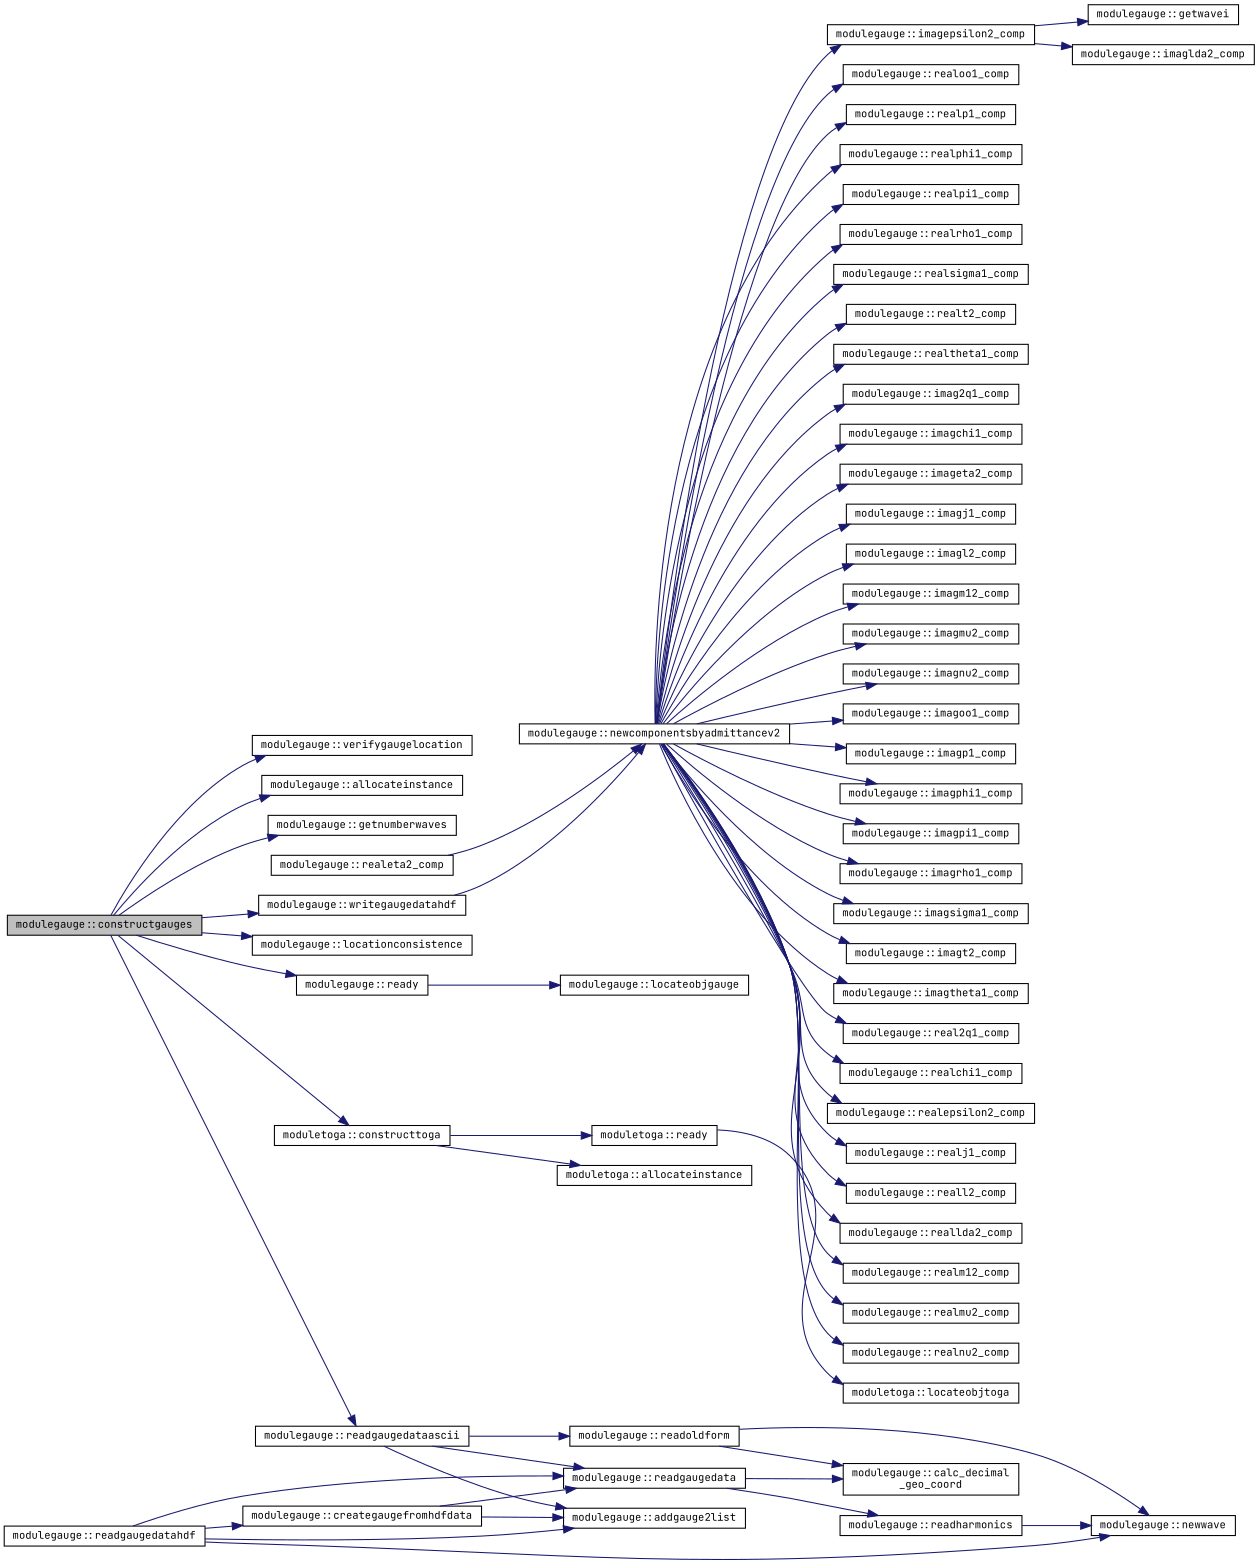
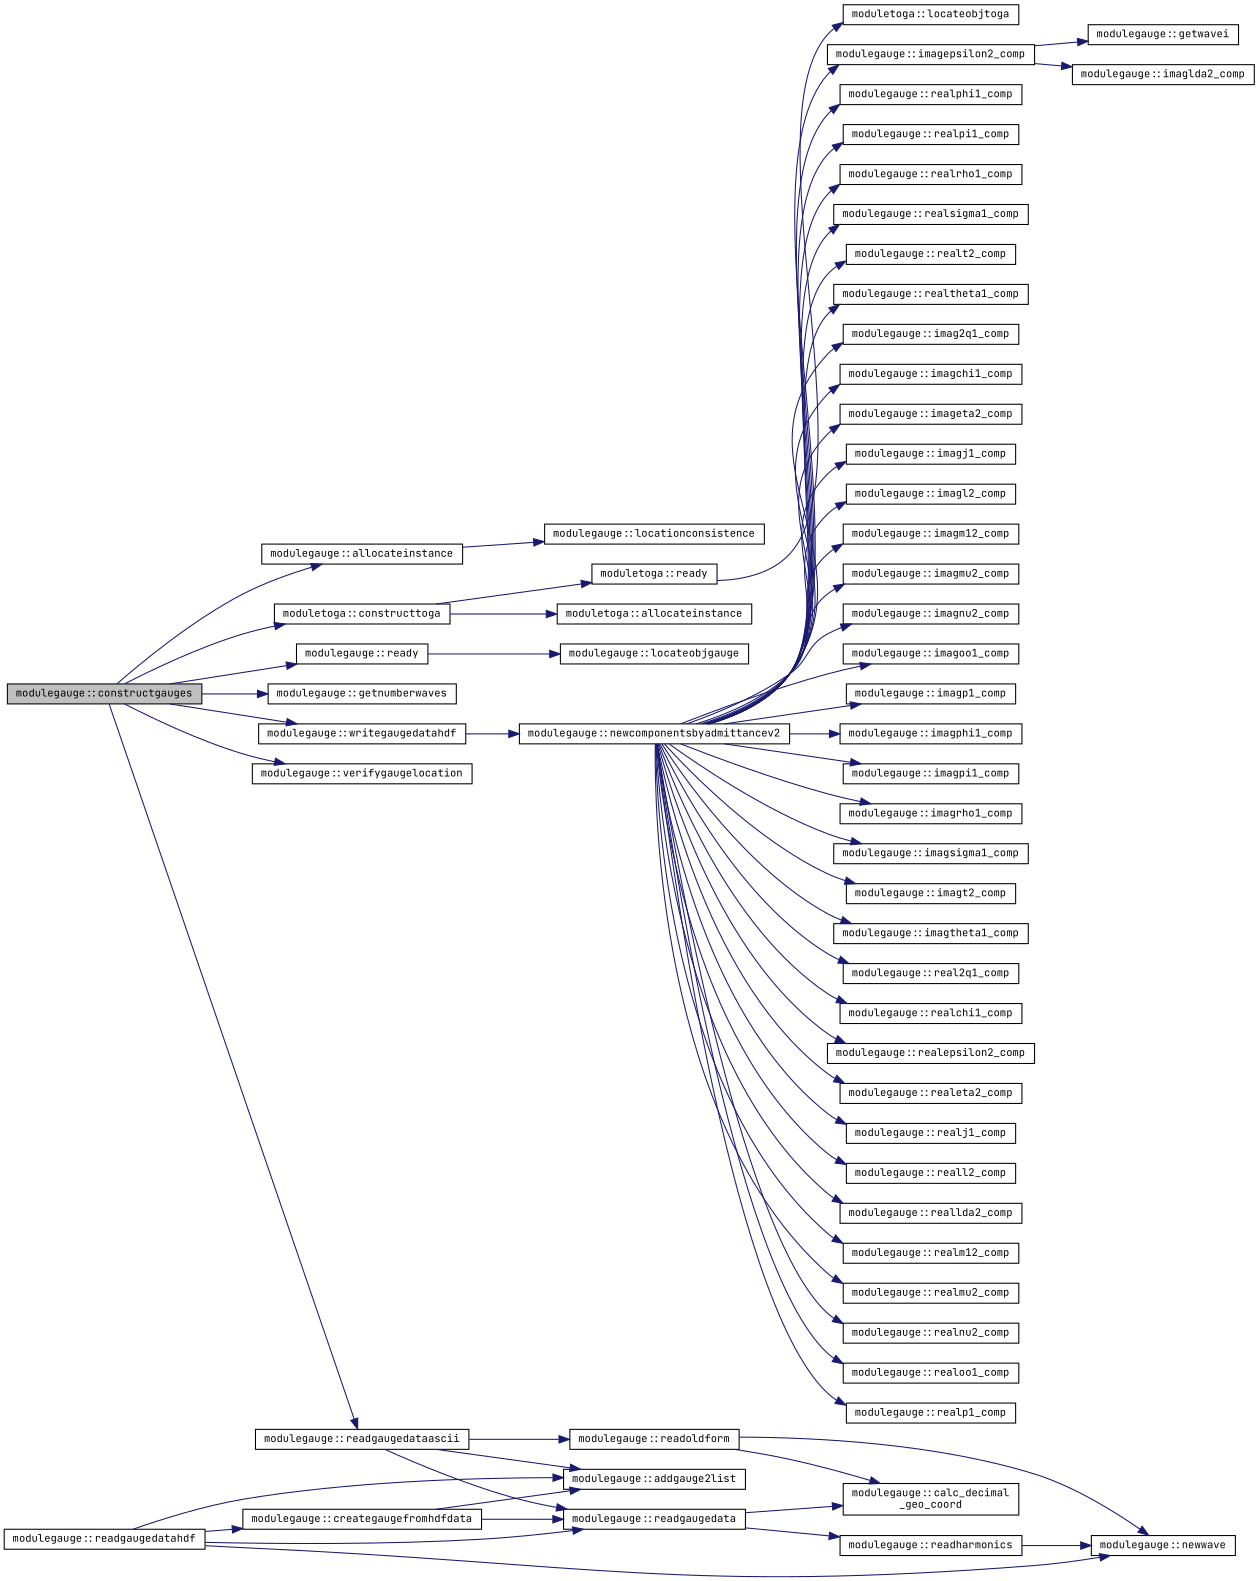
edge "modulegauge::realeta2_comp" -> "modulegauge::newcomponentsbyadmittancev2": reversed
edge "modulegauge::constructgauges" -> "modulegauge::locationconsistence": now "modulegauge::allocateinstance" -> "modulegauge::locationconsistence"
